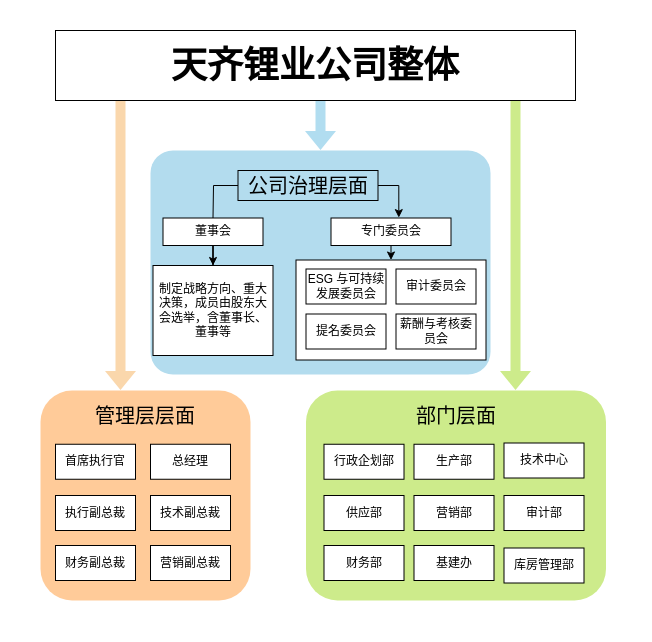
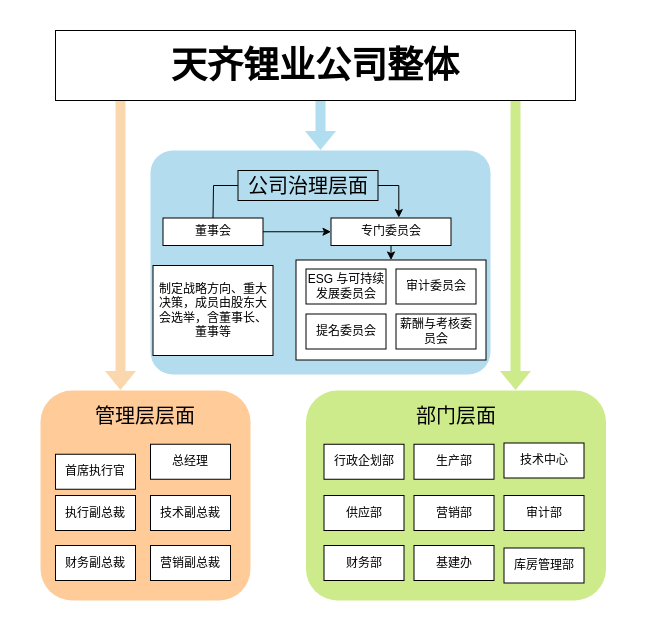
edge "董事会" -> "制定战略方向、重大决策，成员由股东大会选举，含董事长、董事等": now "董事会" -> "专门委员会"
node "首席执行官": moved (96, 462) -> (96, 472)
